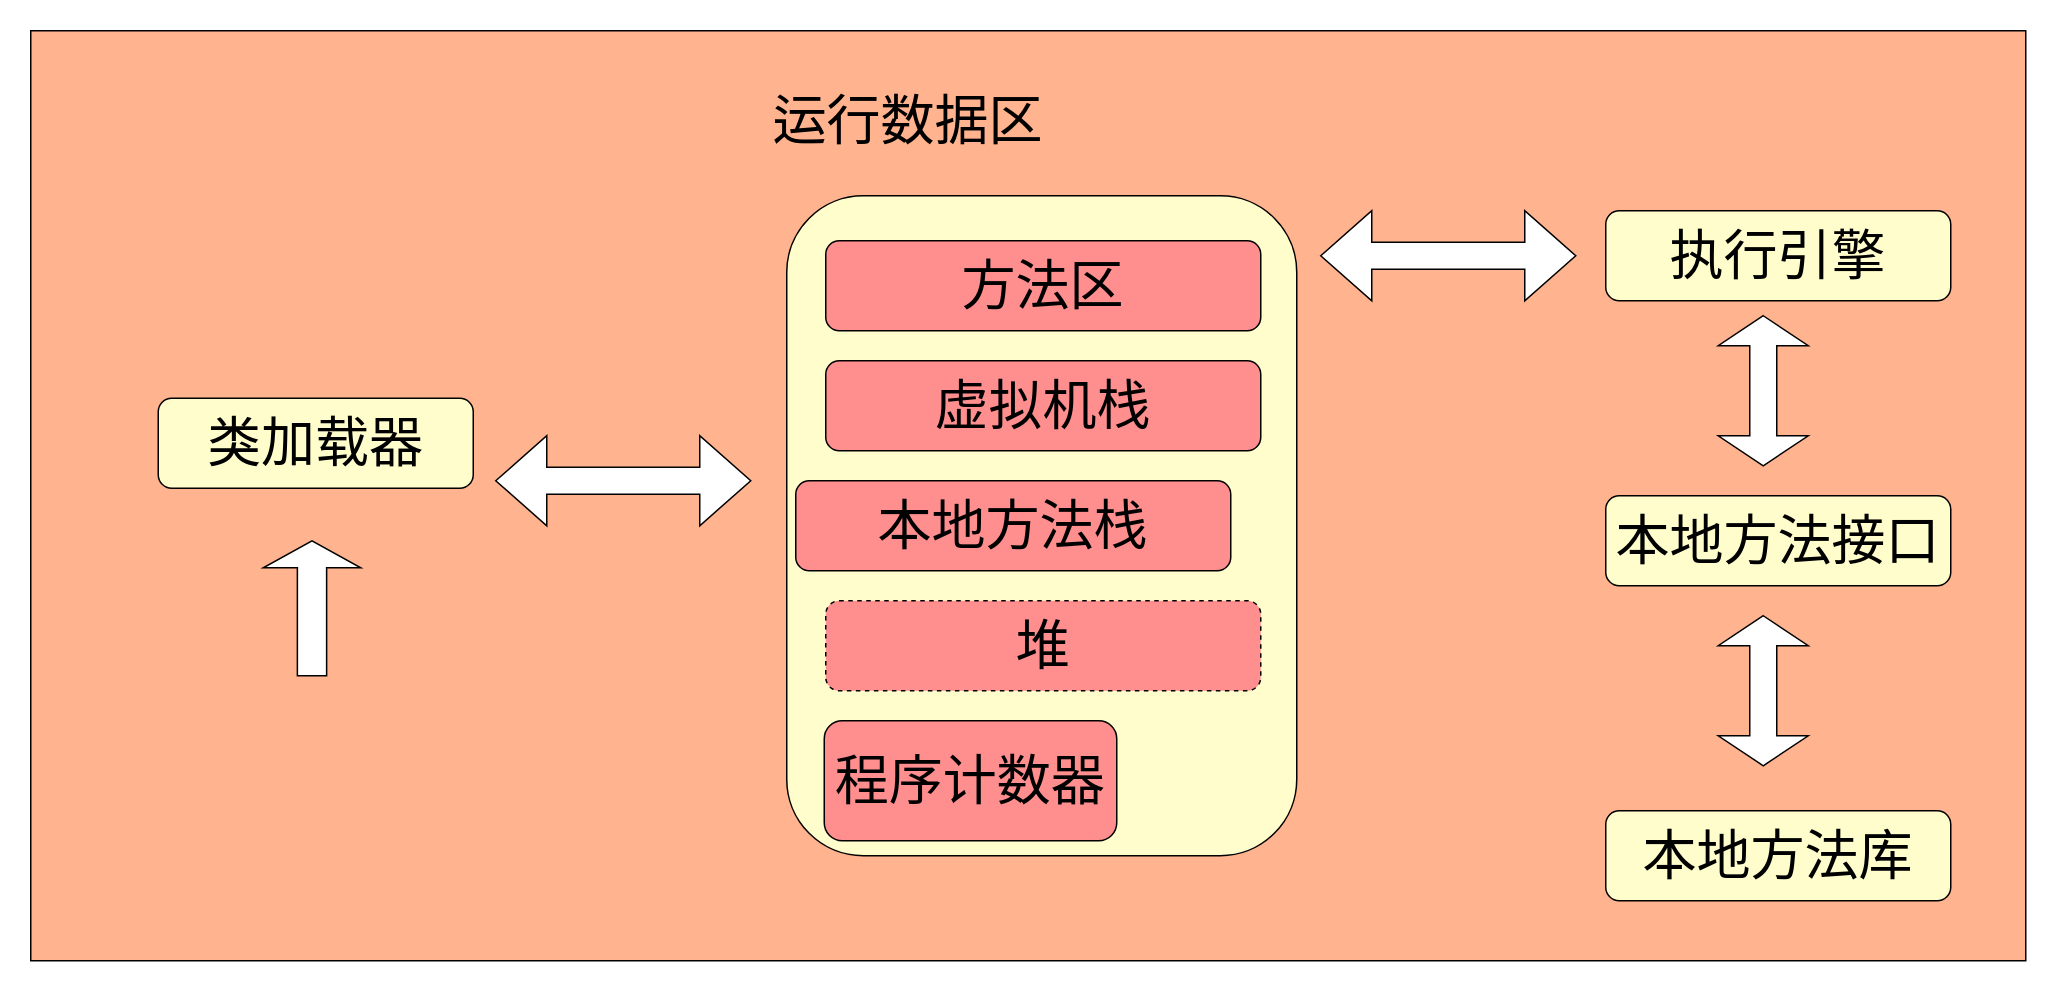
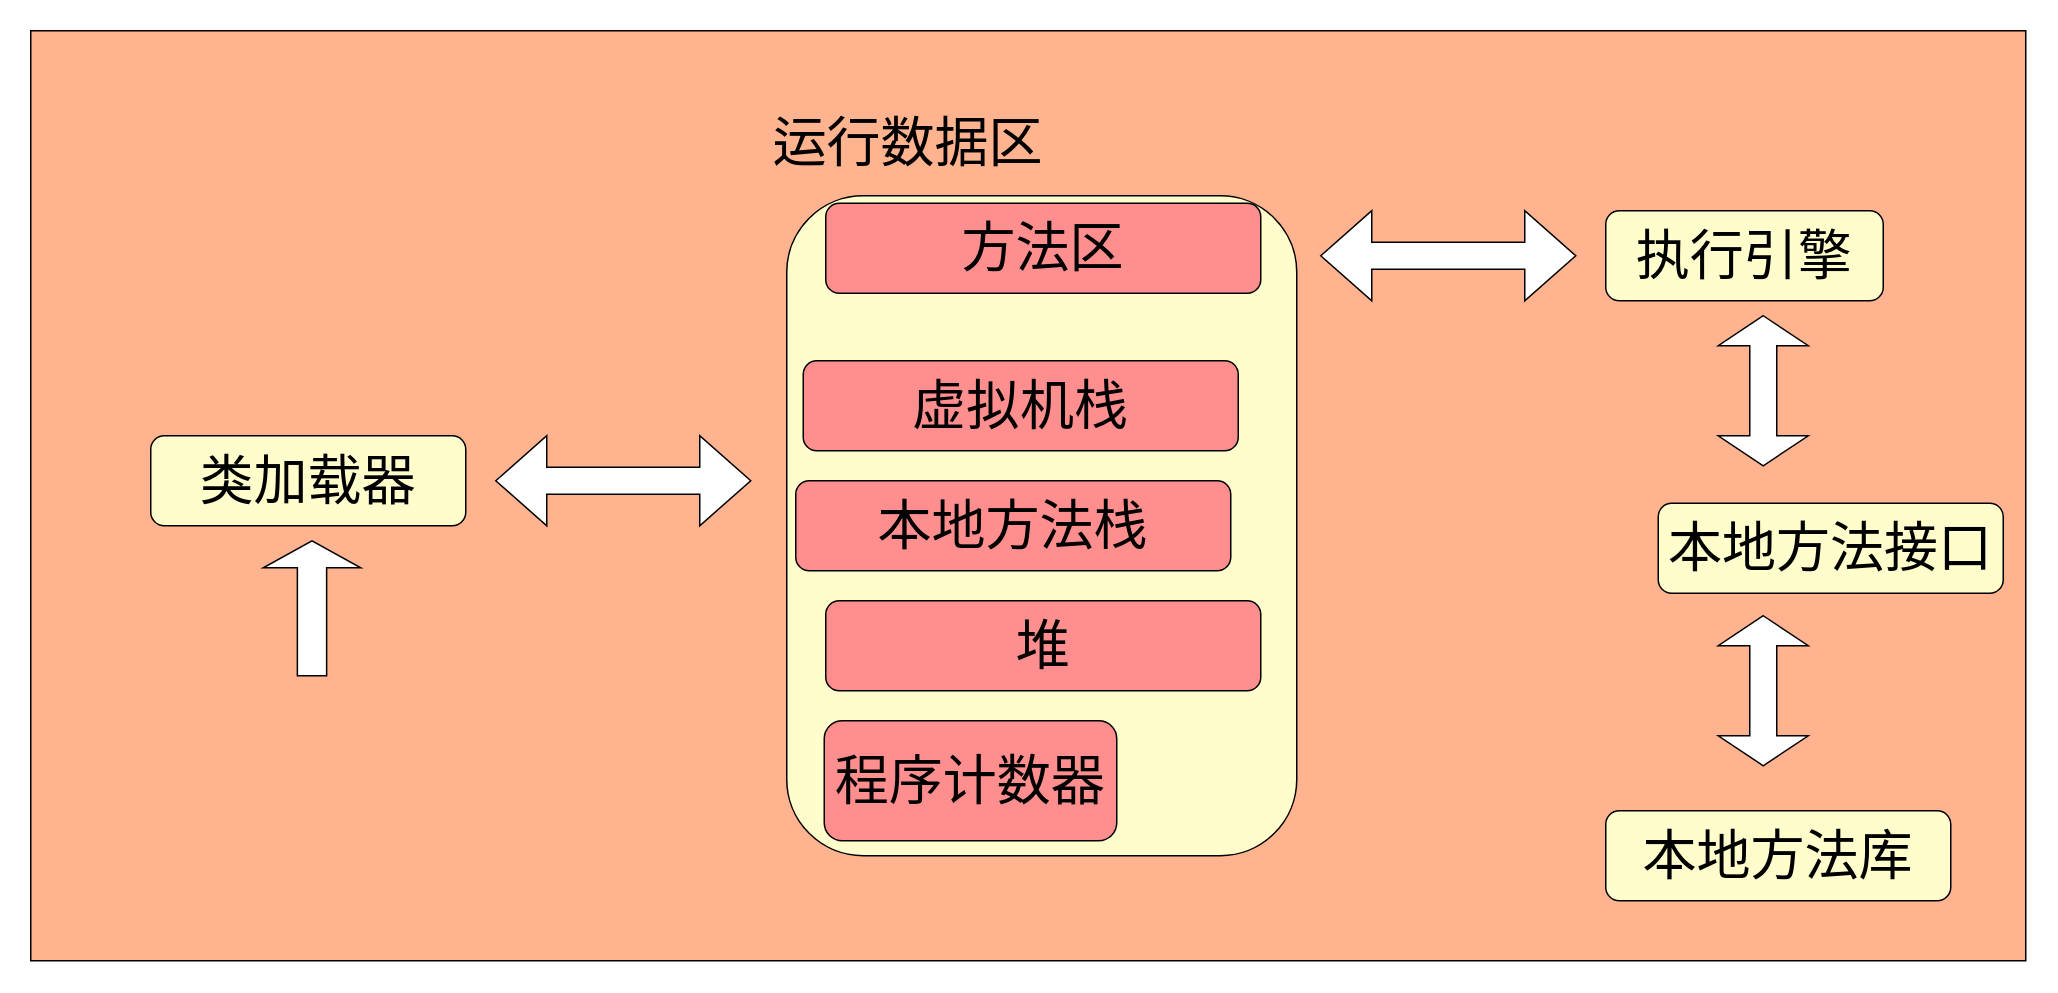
node "运行数据区": moved (908, 121) -> (908, 143)
node "执行引擎": size 345x90 -> 278x90
node "方法区": moved (1043, 286) -> (1043, 248)
node "虚拟机栈": moved (1043, 406) -> (1021, 406)
node "类加载器": moved (316, 443) -> (308, 481)
node "本地方法接口": moved (1778, 541) -> (1831, 548)
node "堆": style dashed -> solid
